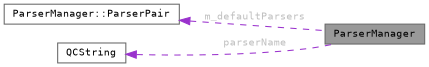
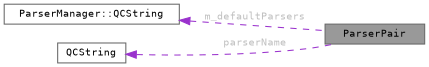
node "ParserManager::ParserPair": label "ParserManager::ParserPair" -> "ParserManager::QCString"
node "ParserManager": label "ParserManager" -> "ParserPair"
